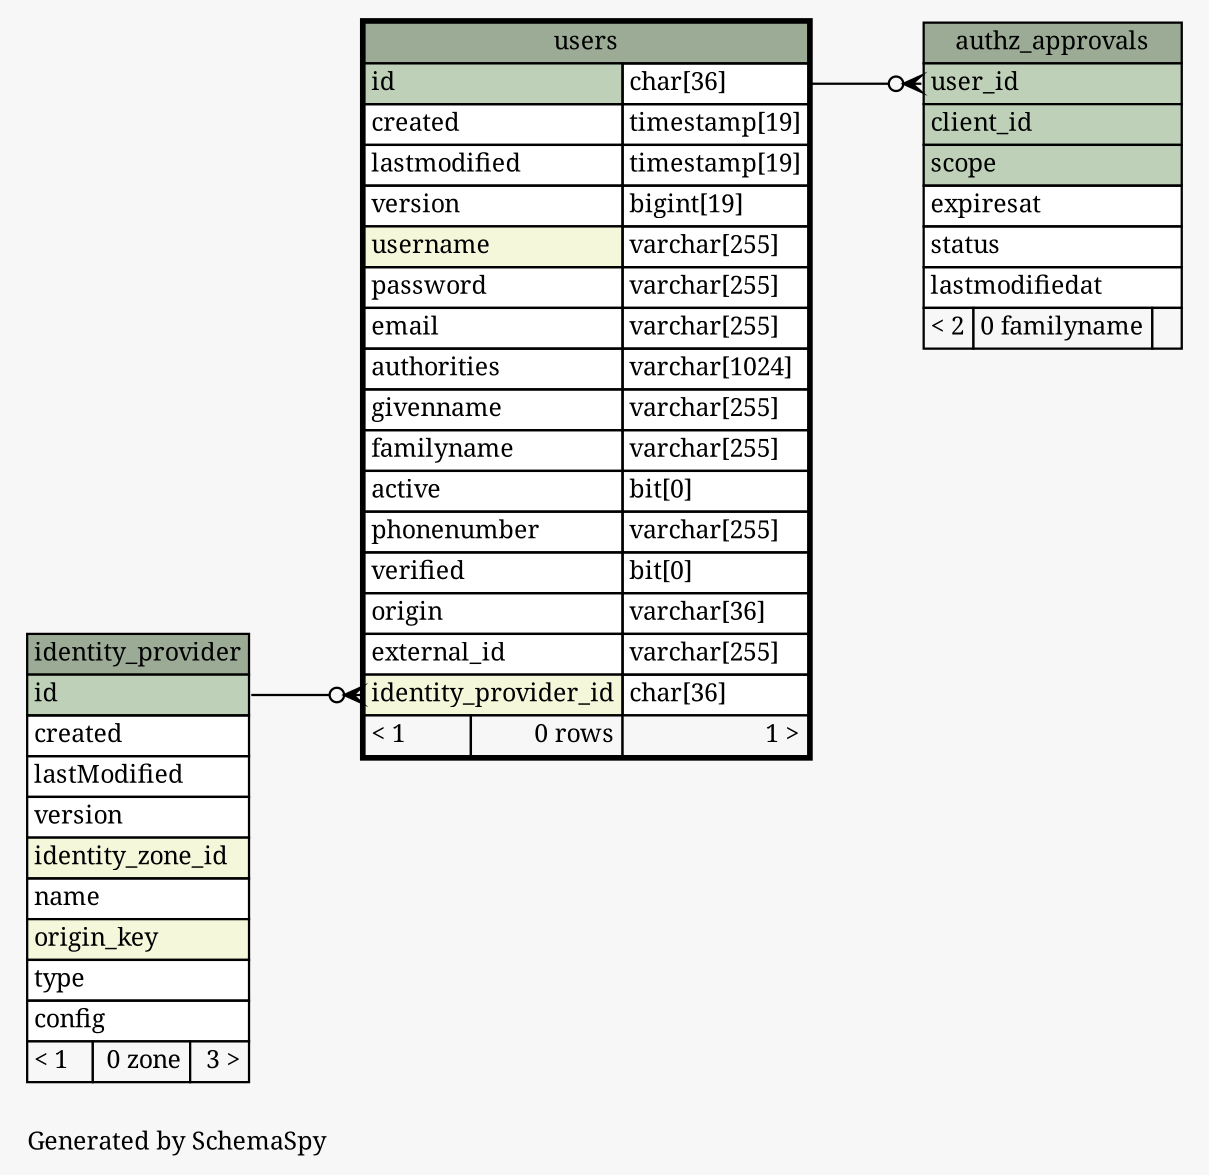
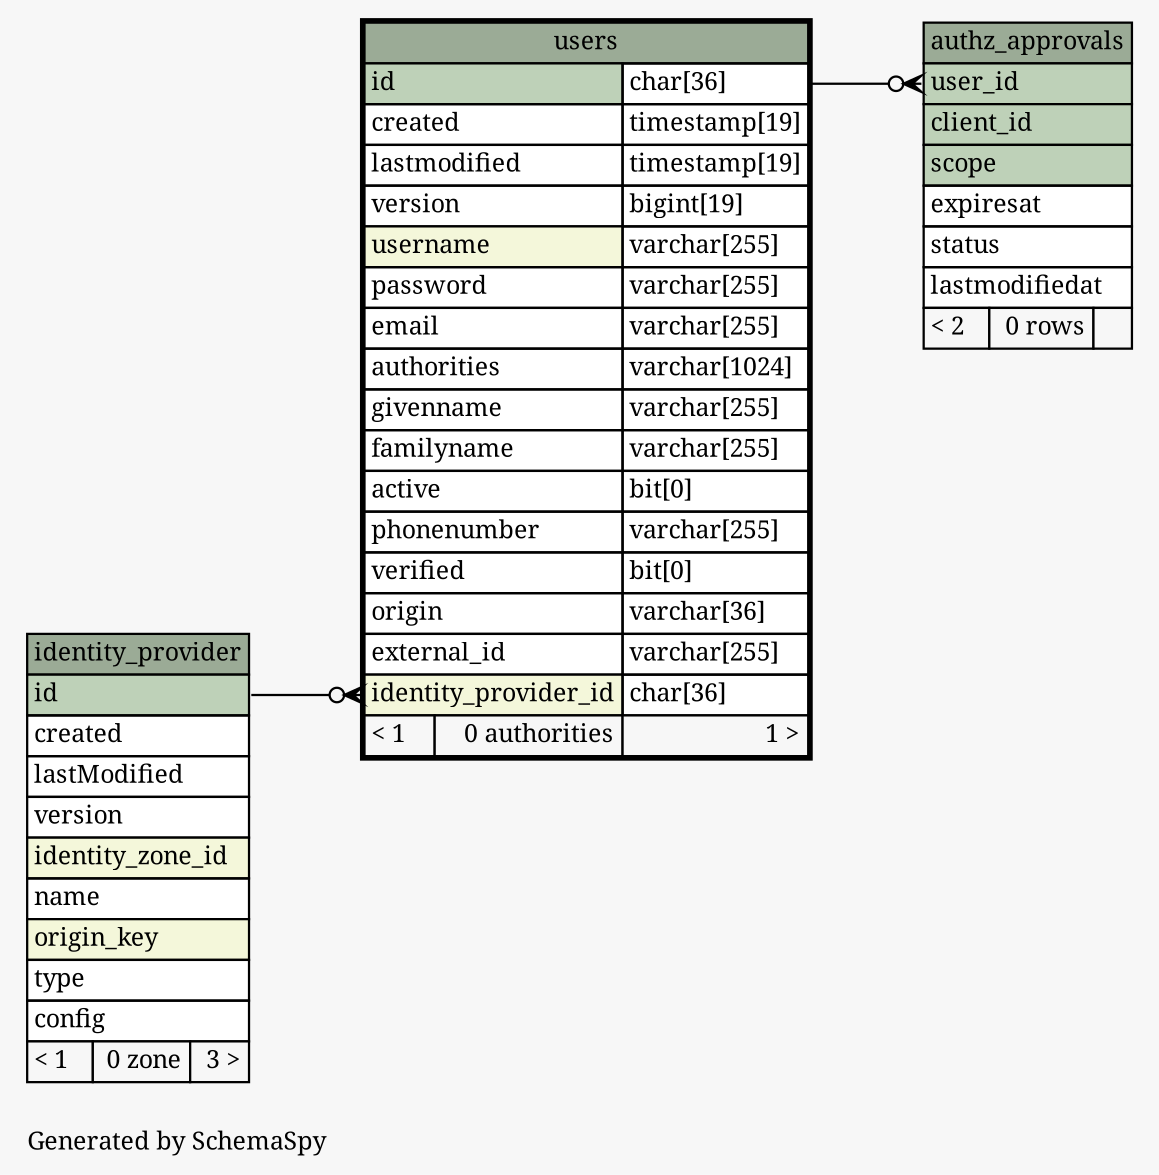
node "authz_approvals": text "0 familyname" -> "0 rows"
node "users": text "0 rows" -> "0 authorities"
